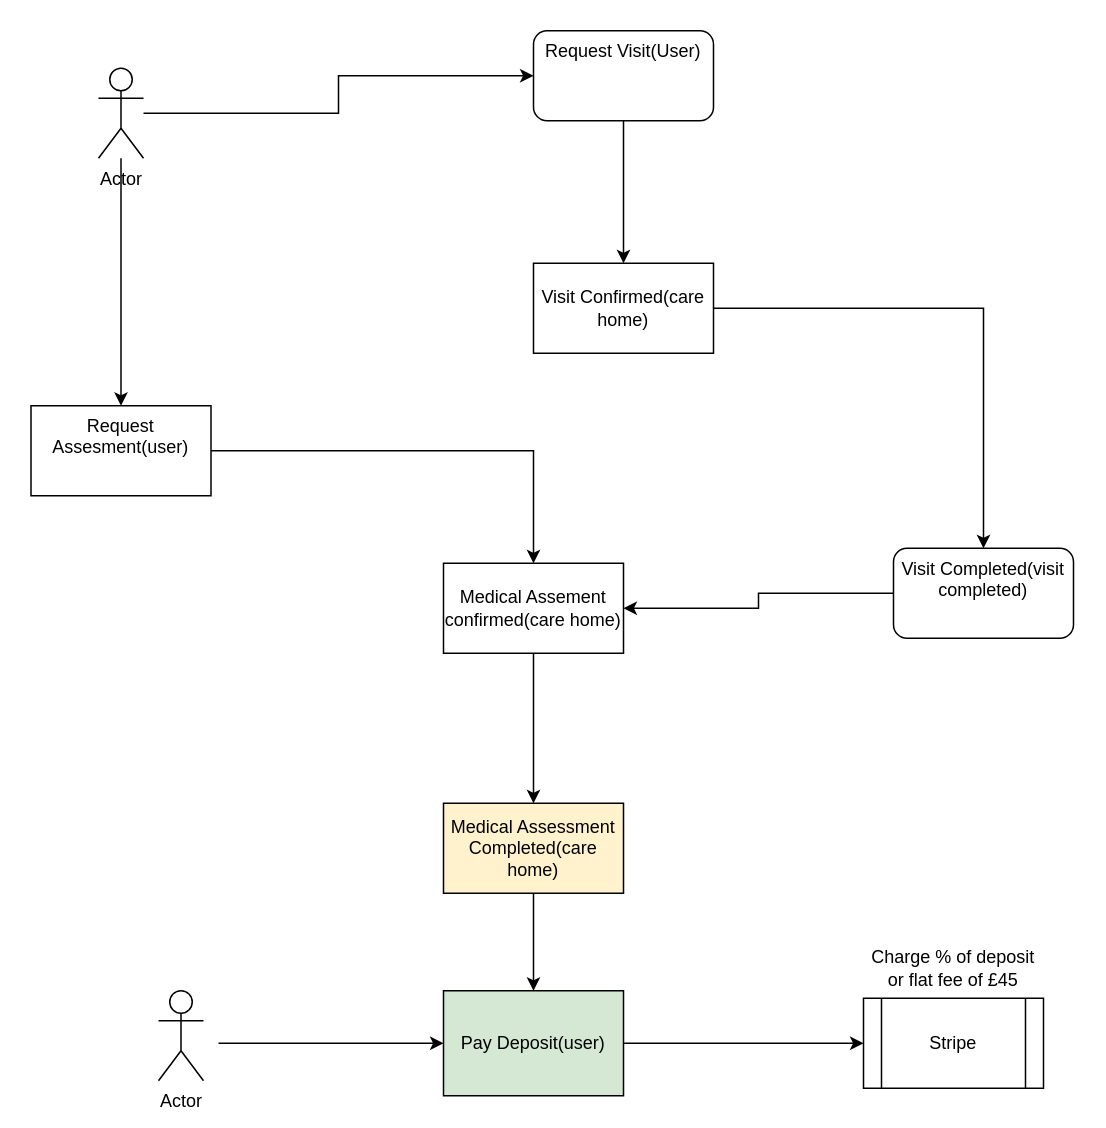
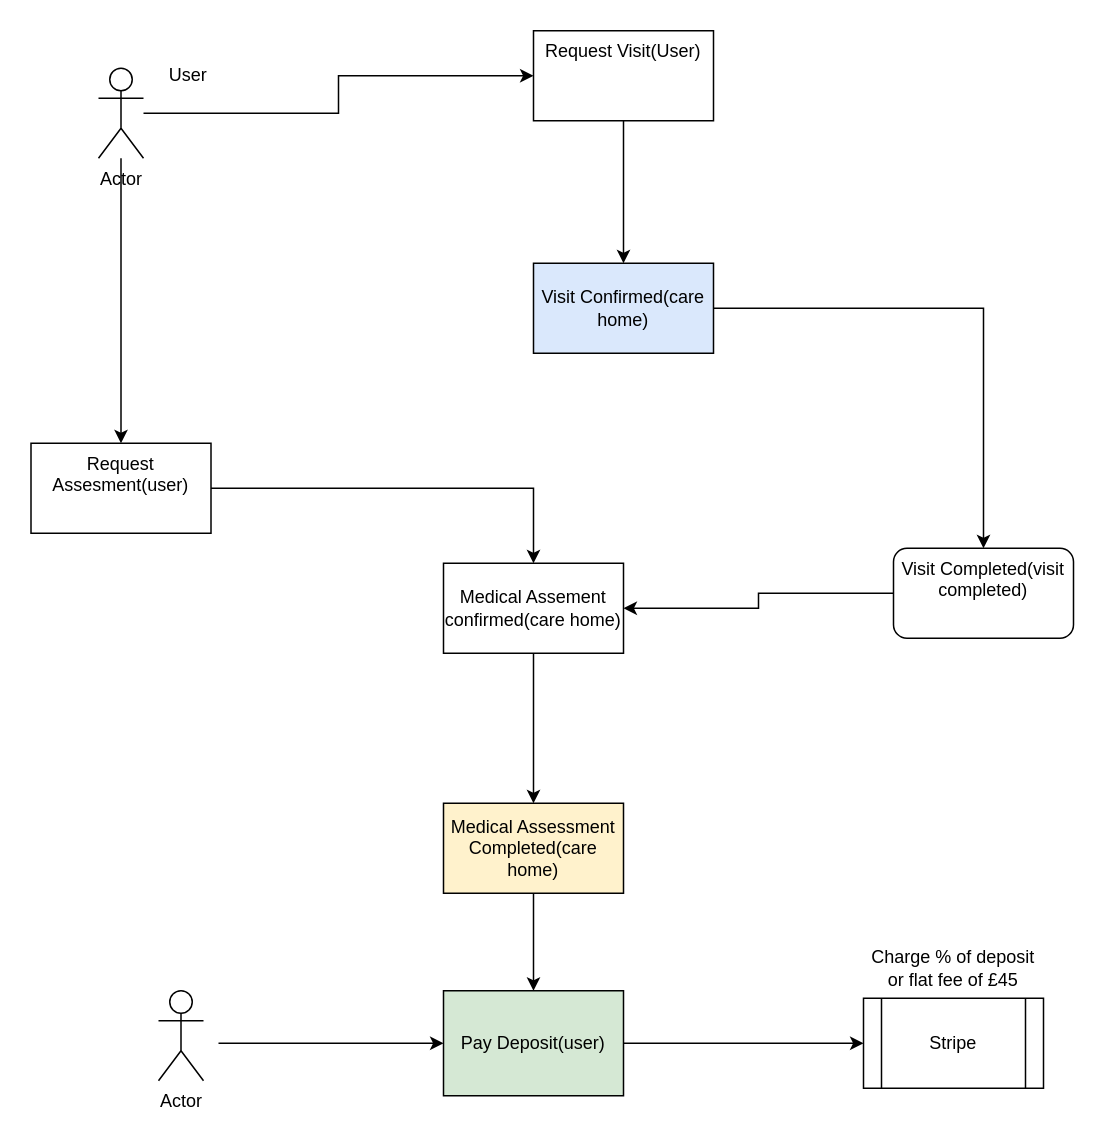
node "User": added
node "Request Visit(User)": shape rounded rectangle -> rectangle
node "Visit Confirmed(care home)": fillcolor #ffffff -> #dae8fc
node "Request Assesment(user)": moved (121, 451) -> (121, 488)
